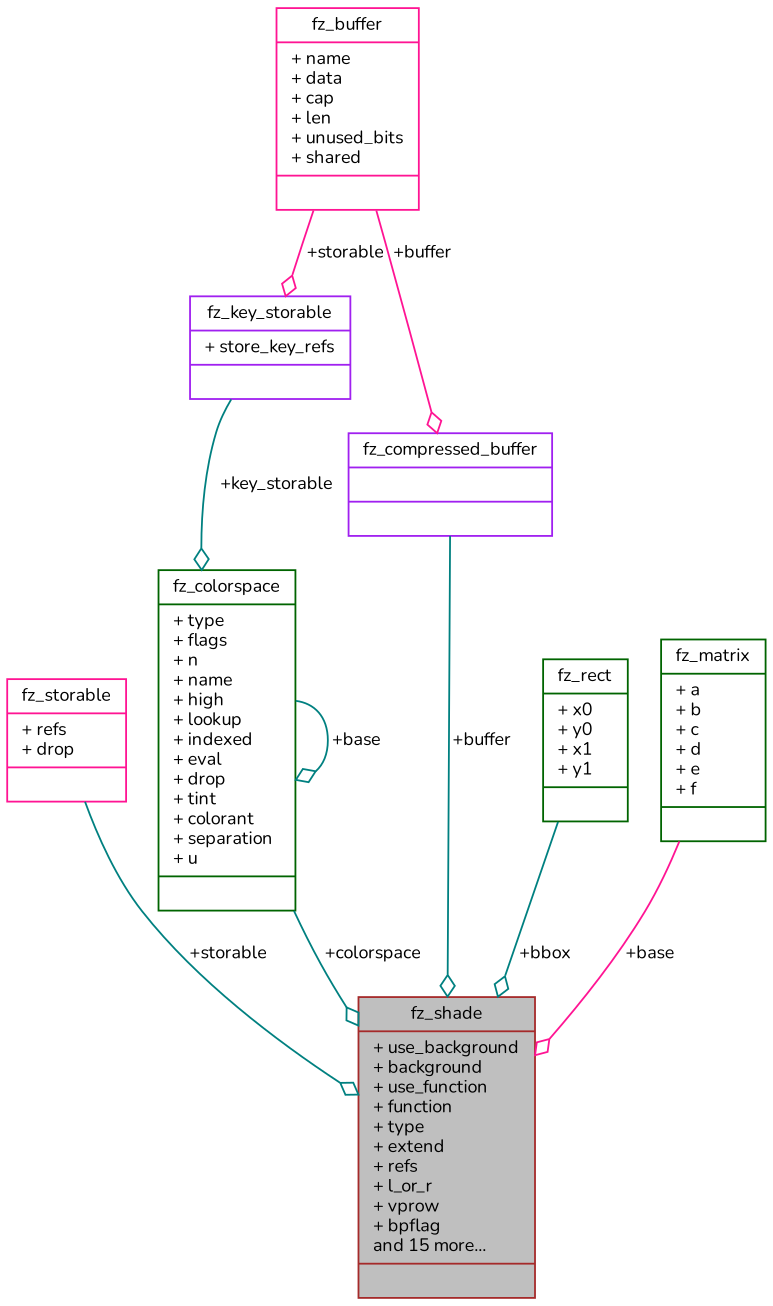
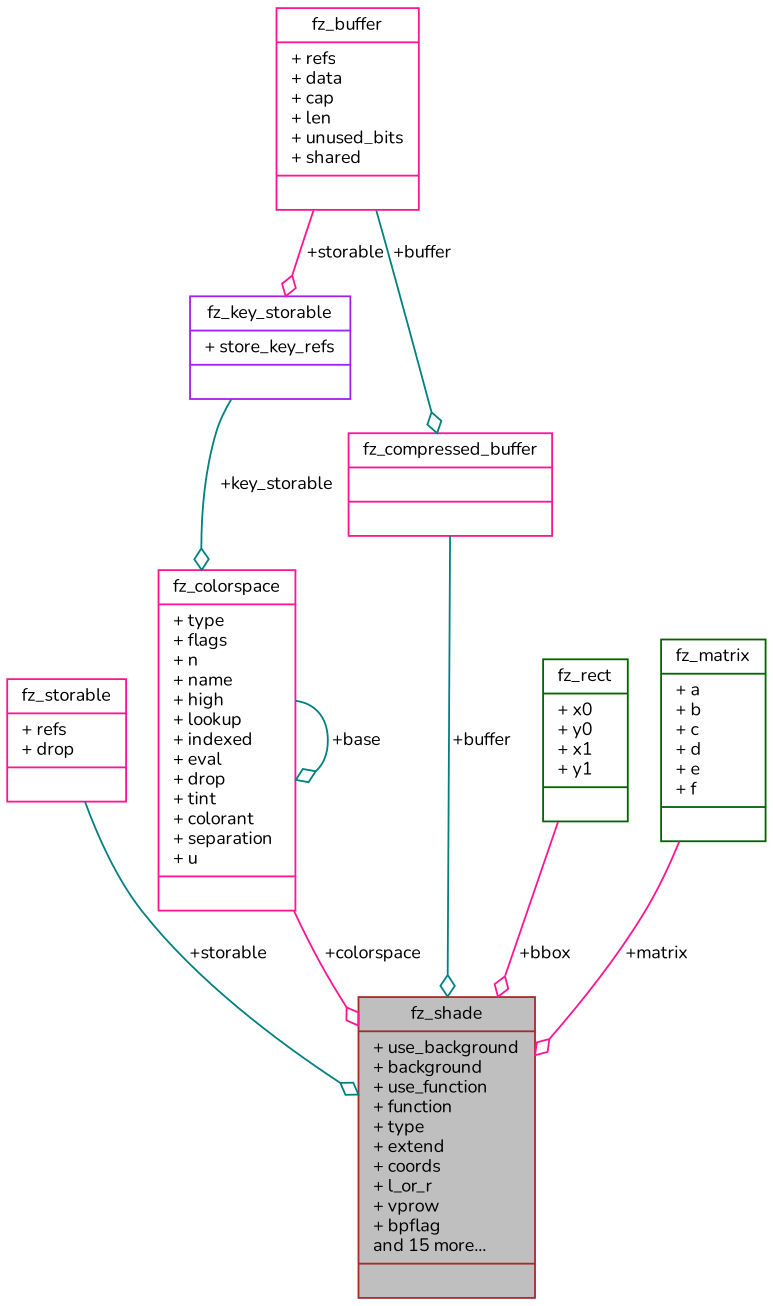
node "fz_buffer": text "+ name" -> "+ refs"
edge "fz_buffer" -> "fz_compressed_buffer": color deeppink -> teal
node "fz_compressed_buffer": color purple -> deeppink
node "fz_colorspace": color darkgreen -> deeppink
edge "fz_rect" -> "fz_shade": color teal -> deeppink
edge "fz_matrix" -> "fz_shade": label " +base" -> " +matrix"
edge "fz_colorspace" -> "fz_shade": color teal -> deeppink
node "fz_shade": text "+ refs" -> "+ coords"
